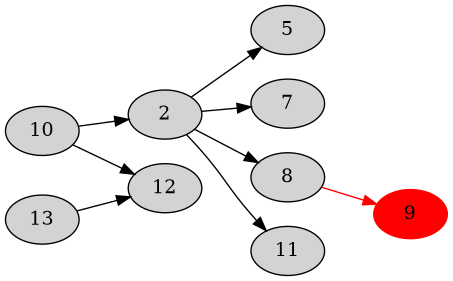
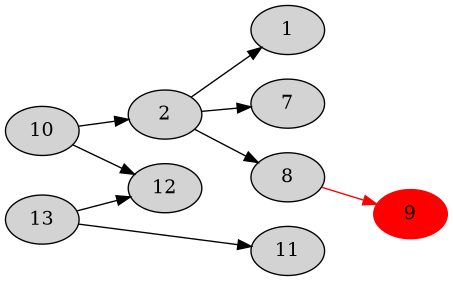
node "5": label "5" -> "1"
edge "2" -> "11": now "13" -> "11"
